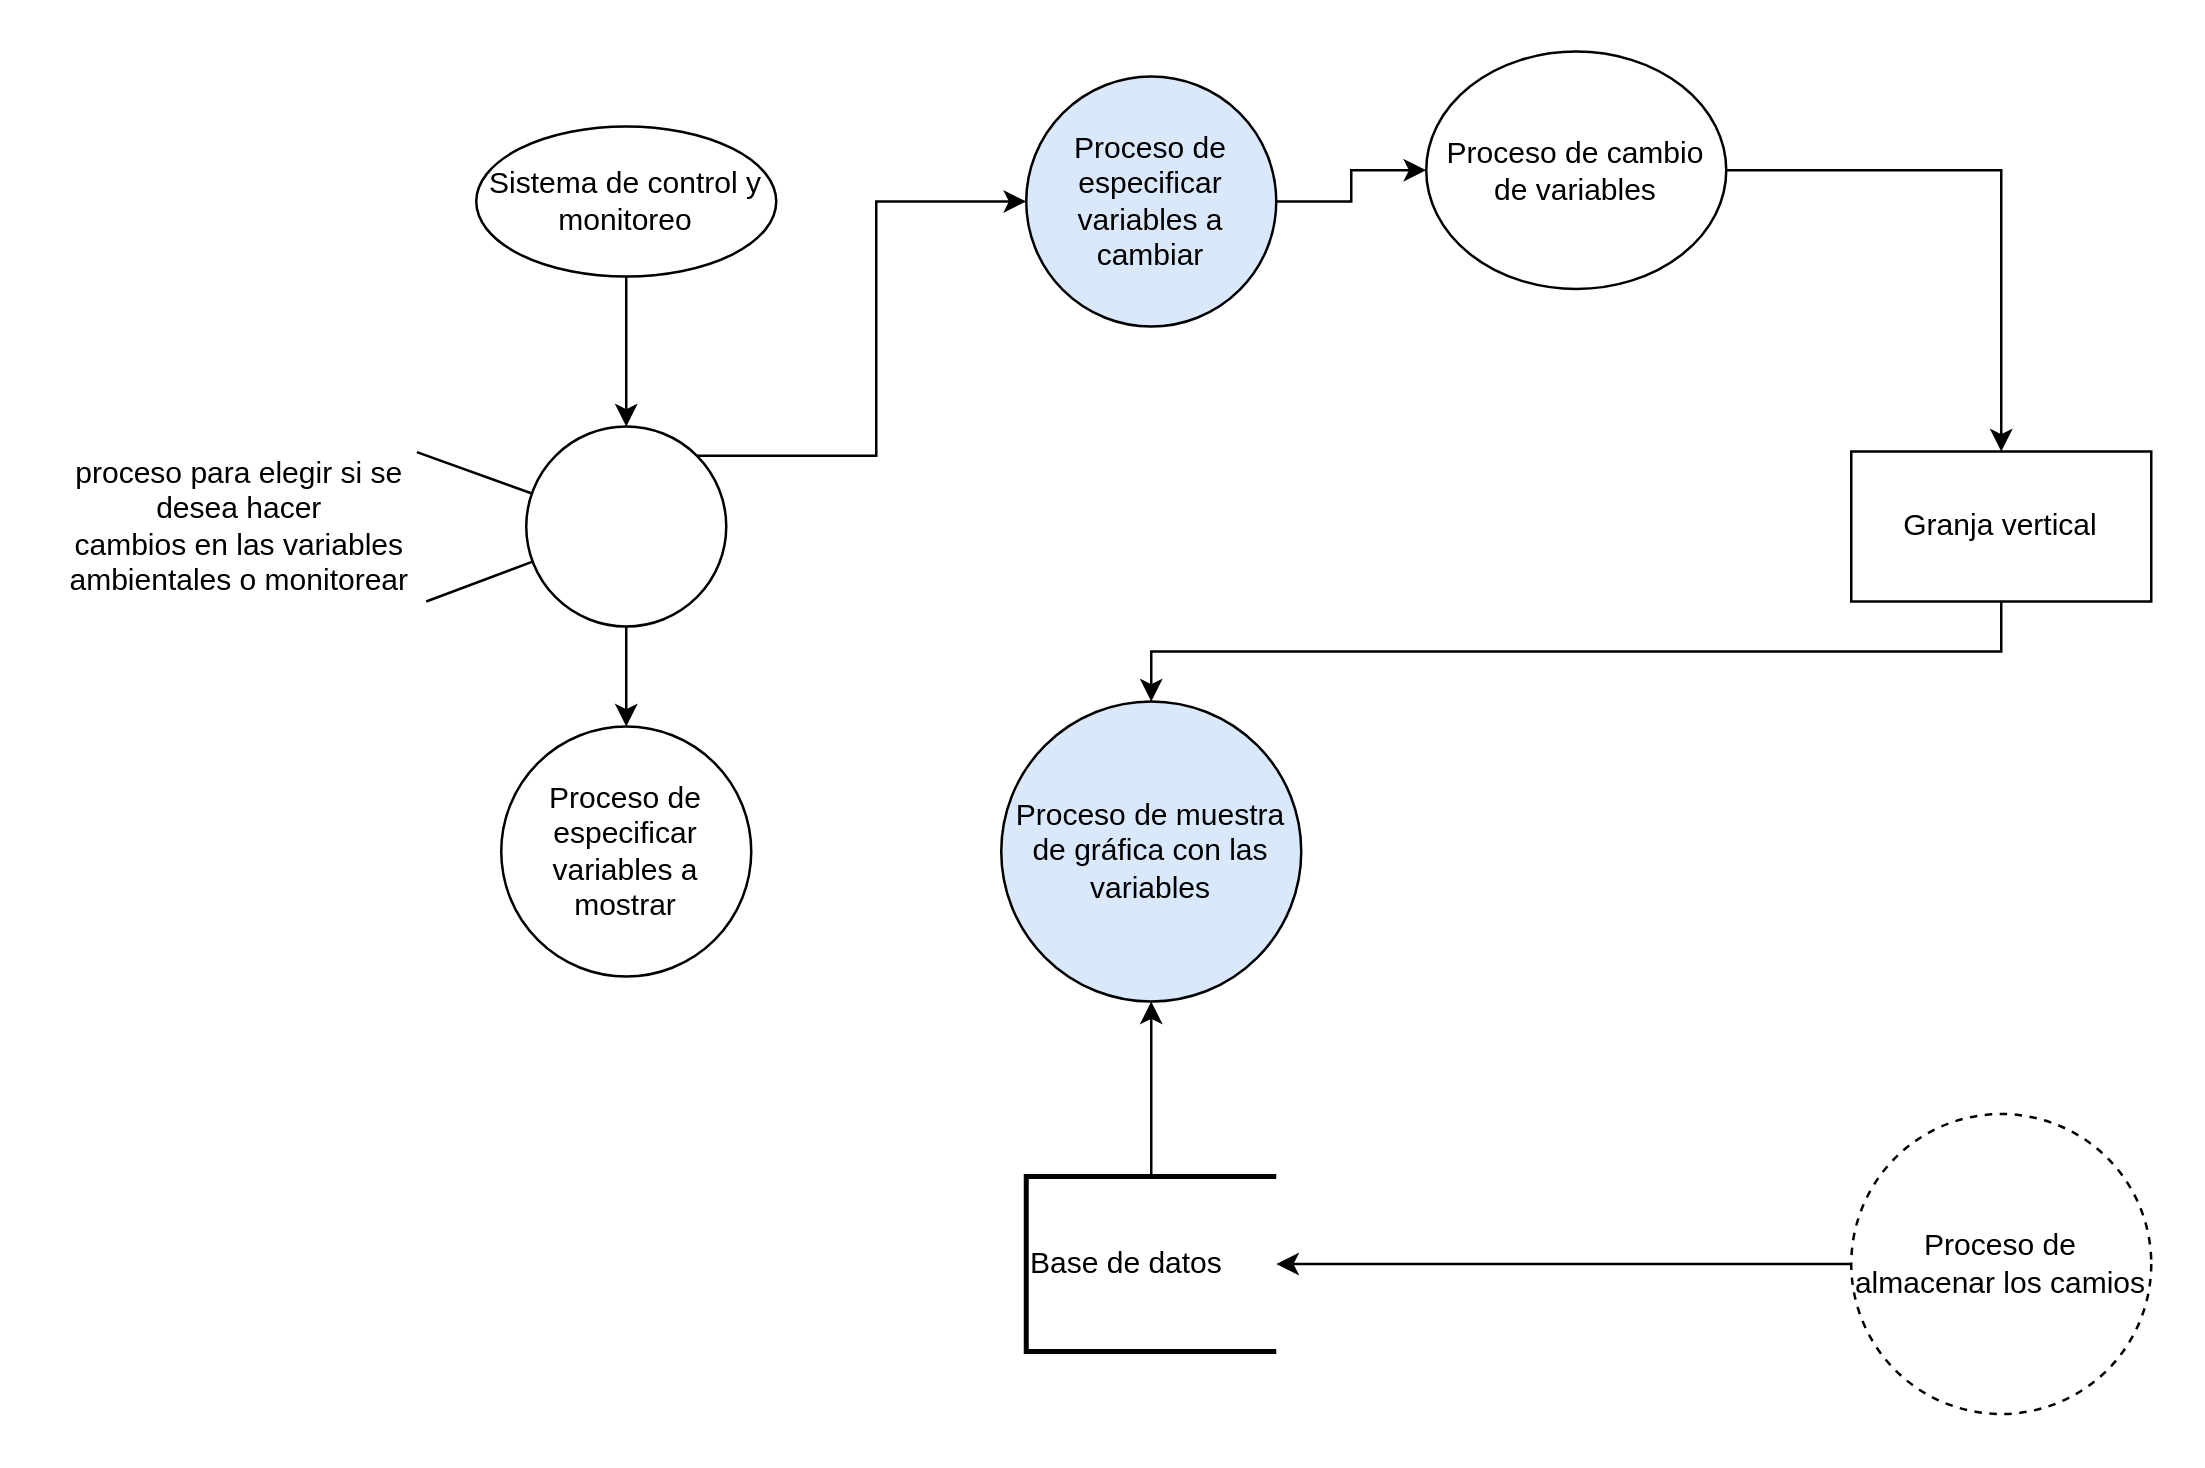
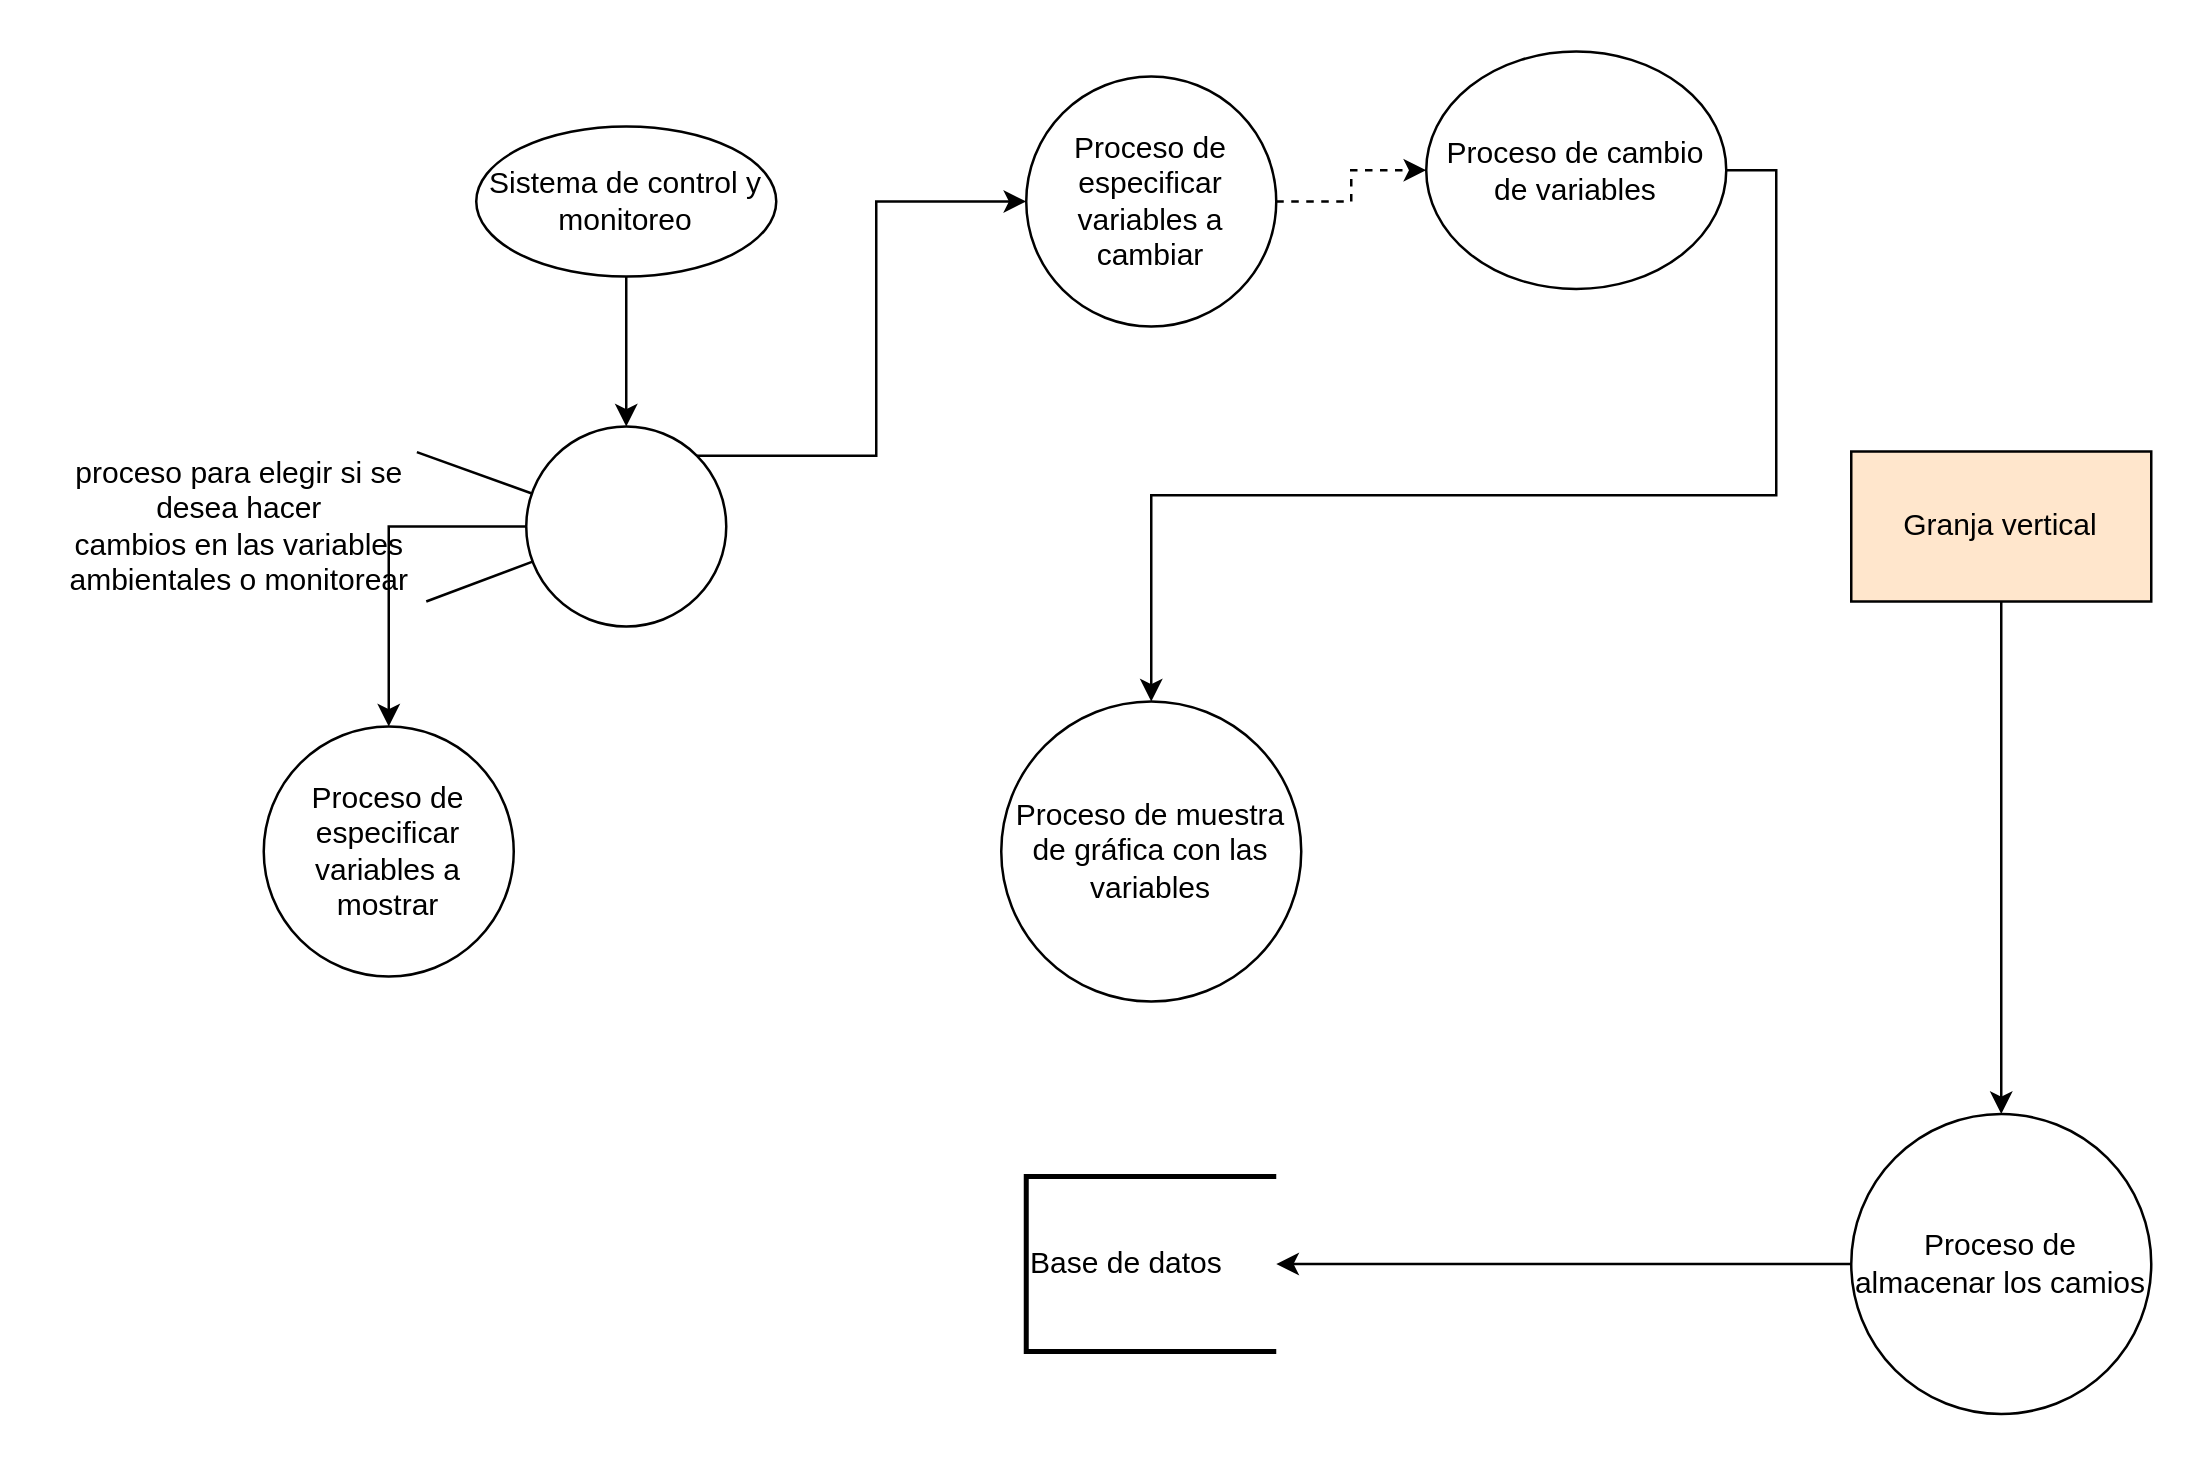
edge "Proceso de cambio de variables" -> "Granja vertical": now "Proceso de cambio de variables" -> "Proceso de muestra de gráfica con las variables"
edge "Proceso de especificar variables a cambiar" -> "Proceso de cambio de variables": style solid -> dashed
node "Proceso de especificar variables a cambiar": fillcolor #dae8fc -> #ffffff
node "Granja vertical": fillcolor #ffffff -> #ffe6cc
edge "Granja vertical" -> "Proceso de muestra de gráfica con las variables": now "Granja vertical" -> "Proceso de almacenar los camios"
node "Proceso de especificar variables a mostrar": moved (626, 851) -> (389, 851)
node "Proceso de muestra de gráfica con las variables": fillcolor #dae8fc -> #ffffff
edge "Base de datos" -> "Proceso de muestra de gráfica con las variables": removed
node "Proceso de almacenar los camios": style dashed -> solid
